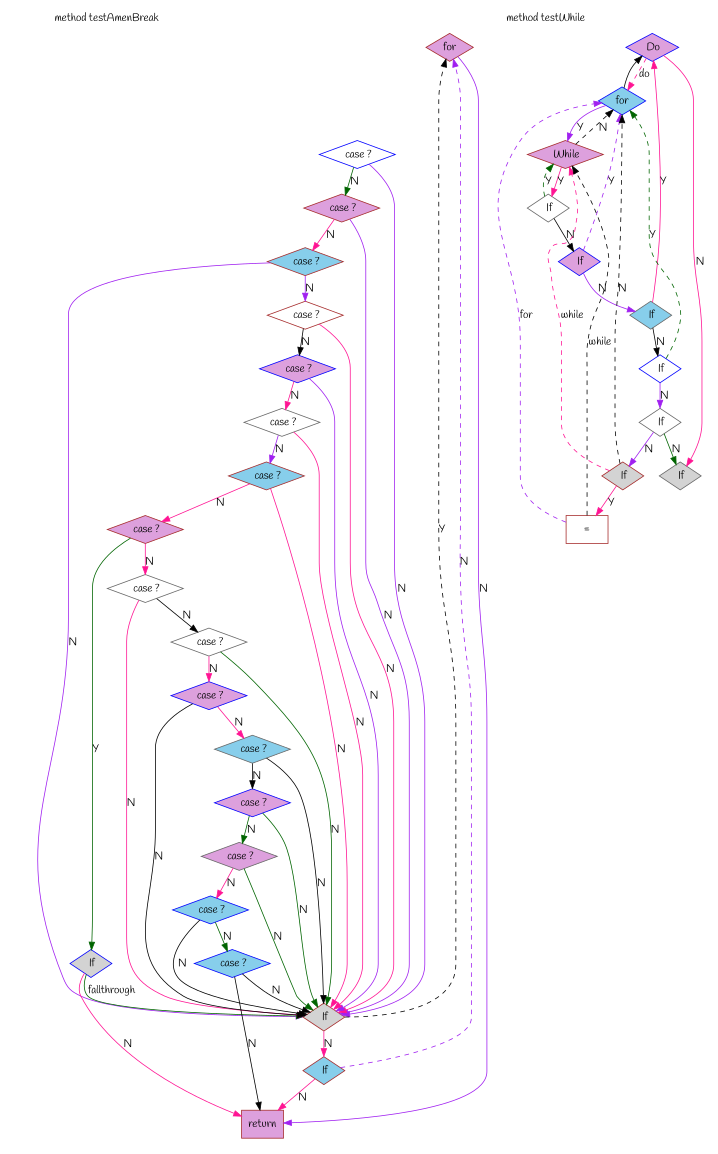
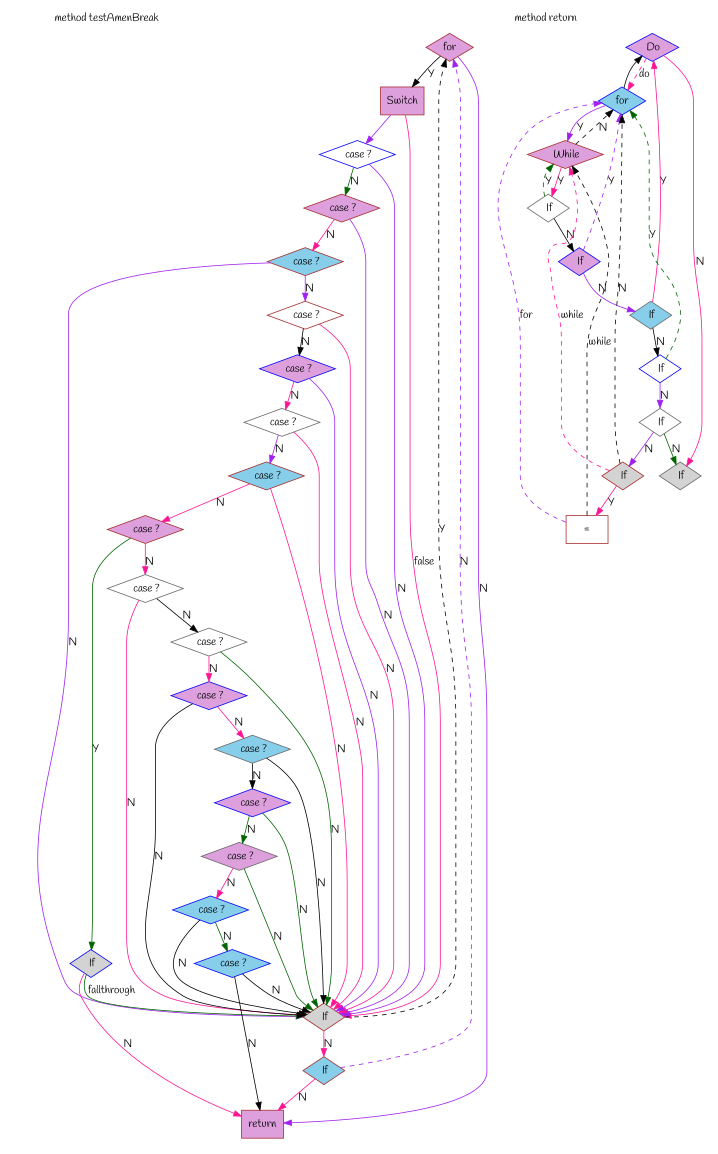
cluster "method testWhile": label "method testWhile" -> "method return"
node "Switch": added
